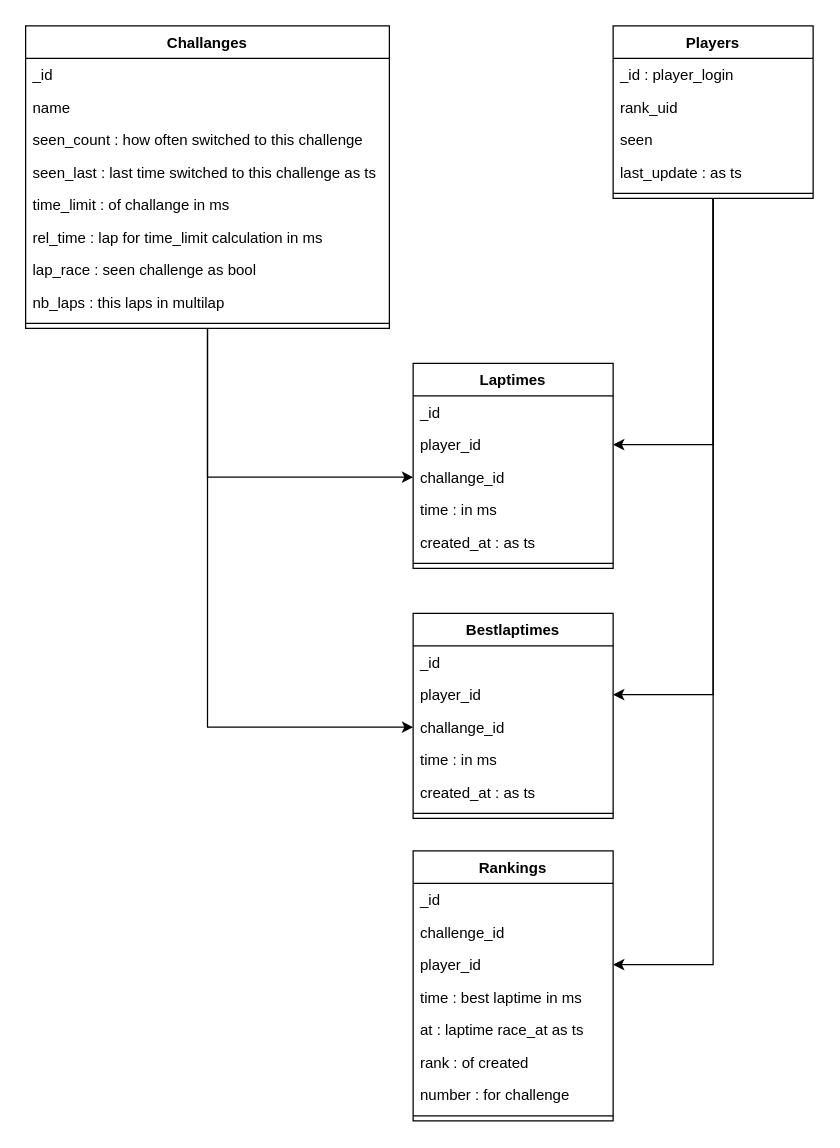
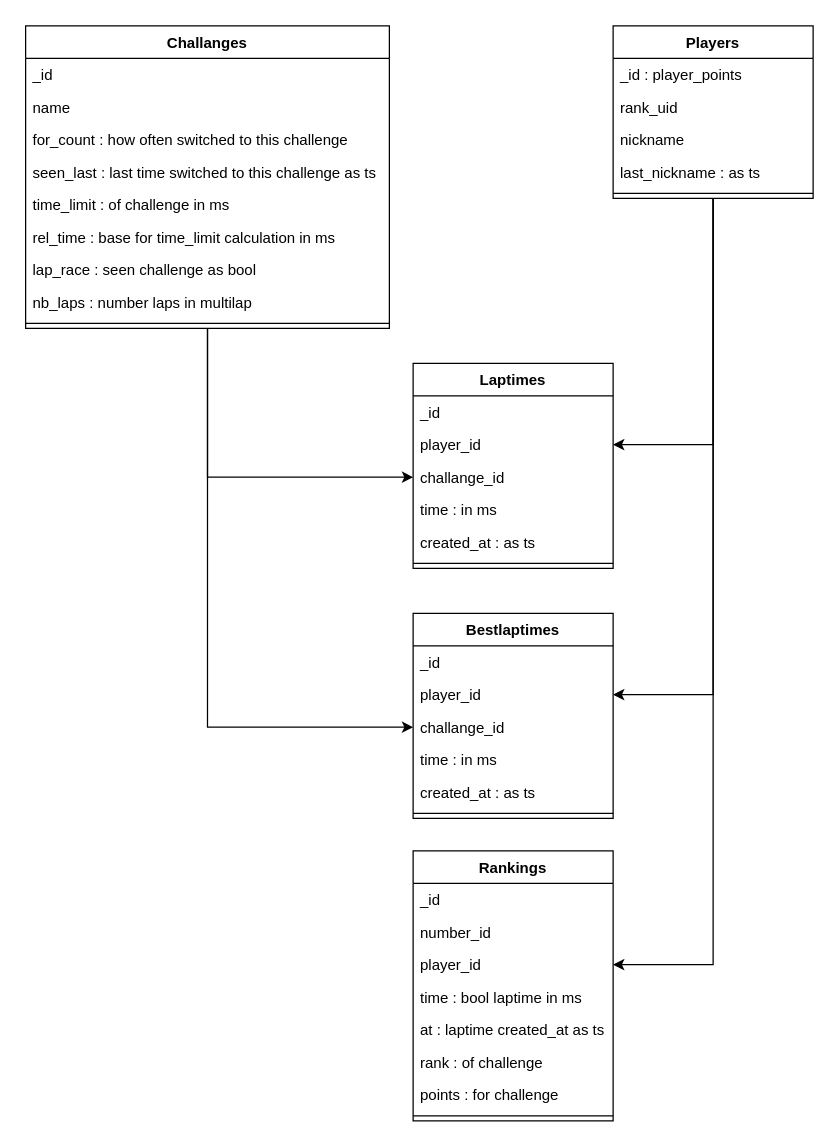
node "_id : player_login": label "_id : player_login" -> "_id : player_points"
node "seen_count : how often switched to this challenge": label "seen_count : how often switched to this challenge" -> "for_count : how often switched to this challenge"
node "seen": label "seen" -> "nickname"
node "last_update : as ts": label "last_update : as ts" -> "last_nickname : as ts"
node "time_limit : of challange in ms": label "time_limit : of challange in ms" -> "time_limit : of challenge in ms"
node "rel_time : lap for time_limit calculation in ms": label "rel_time : lap for time_limit calculation in ms" -> "rel_time : base for time_limit calculation in ms"
node "nb_laps : this laps in multilap": label "nb_laps : this laps in multilap" -> "nb_laps : number laps in multilap"
node "challenge_id": label "challenge_id" -> "number_id"
node "time : best laptime in ms": label "time : best laptime in ms" -> "time : bool laptime in ms"
node "at : laptime race_at as ts": label "at : laptime race_at as ts" -> "at : laptime created_at as ts"
node "rank : of created": label "rank : of created" -> "rank : of challenge"
node "number : for challenge": label "number : for challenge" -> "points : for challenge"
